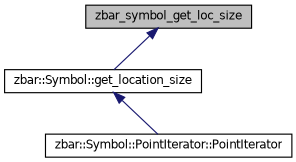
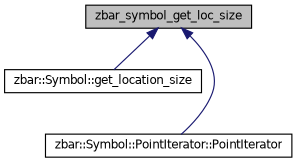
edge "zbar::Symbol::PointIterator::PointIterator" -> "zbar::Symbol::get_location_size": now "zbar::Symbol::PointIterator::PointIterator" -> "zbar_symbol_get_loc_size"
